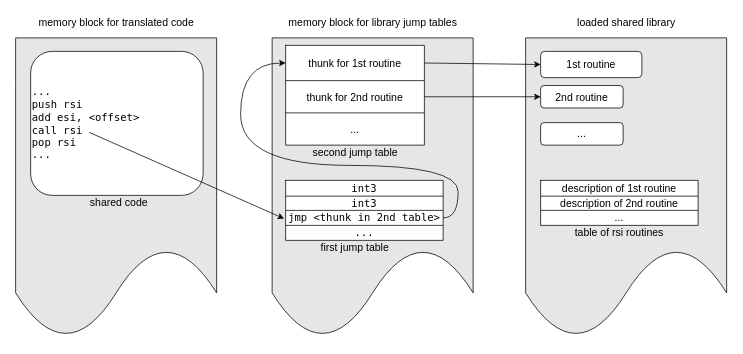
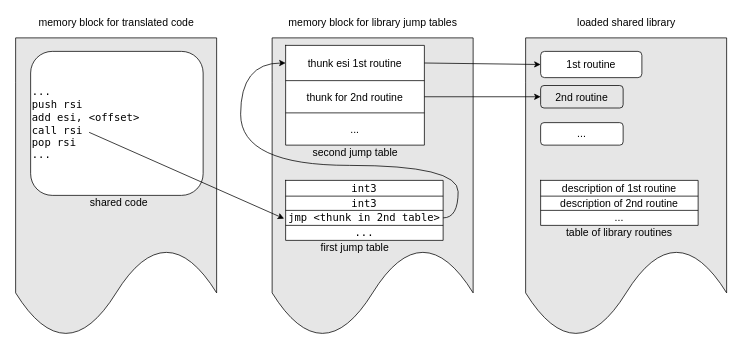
node "thunk for 1st routine": label "thunk for 1st routine" -> "thunk esi 1st routine"
node "2nd routine": fillcolor #ffffff -> #e6e6e6
node "table of rsi routines": label "table of rsi routines" -> "table of library routines"
